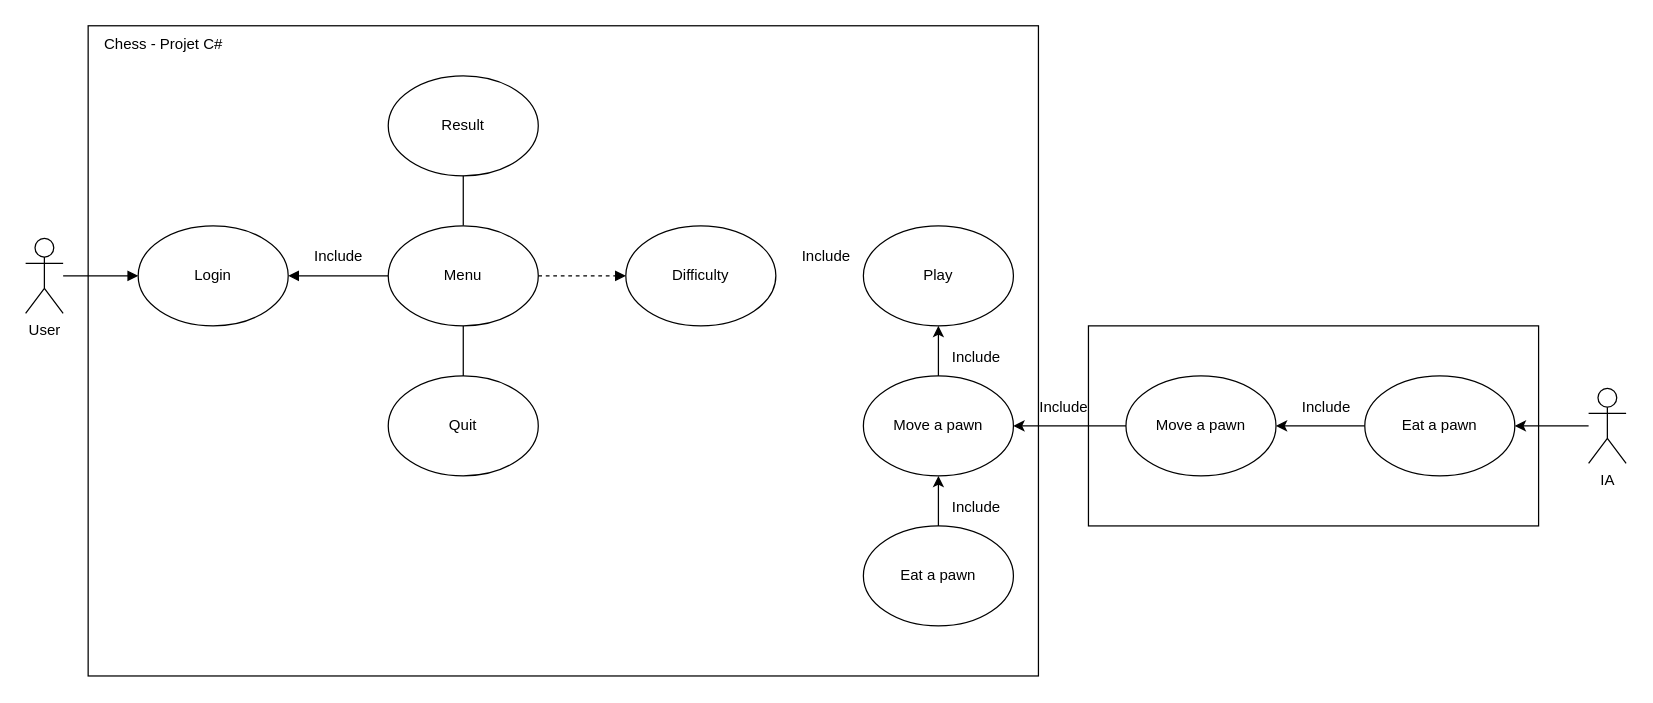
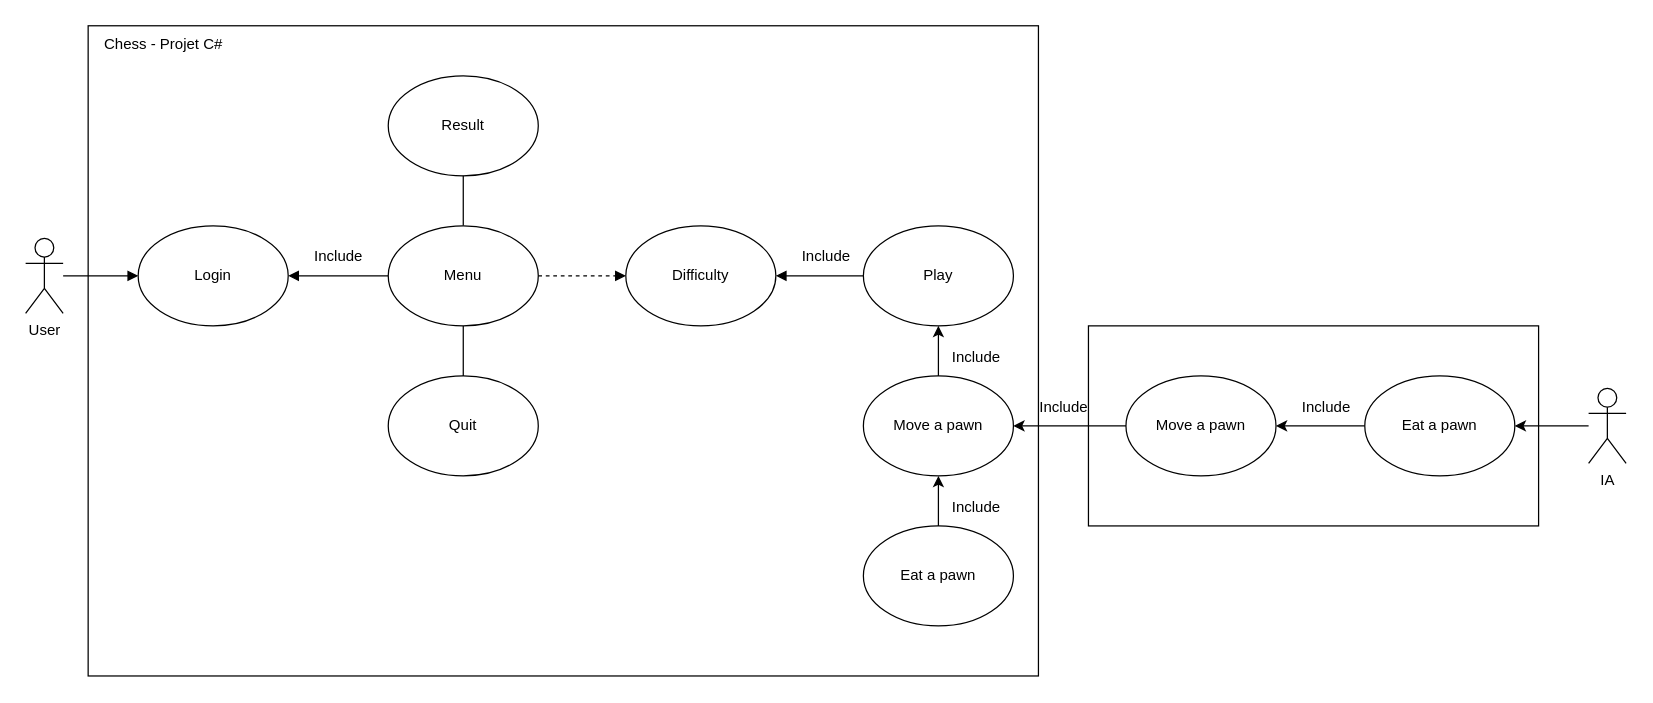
edge "Play" -> "Difficulty": added
